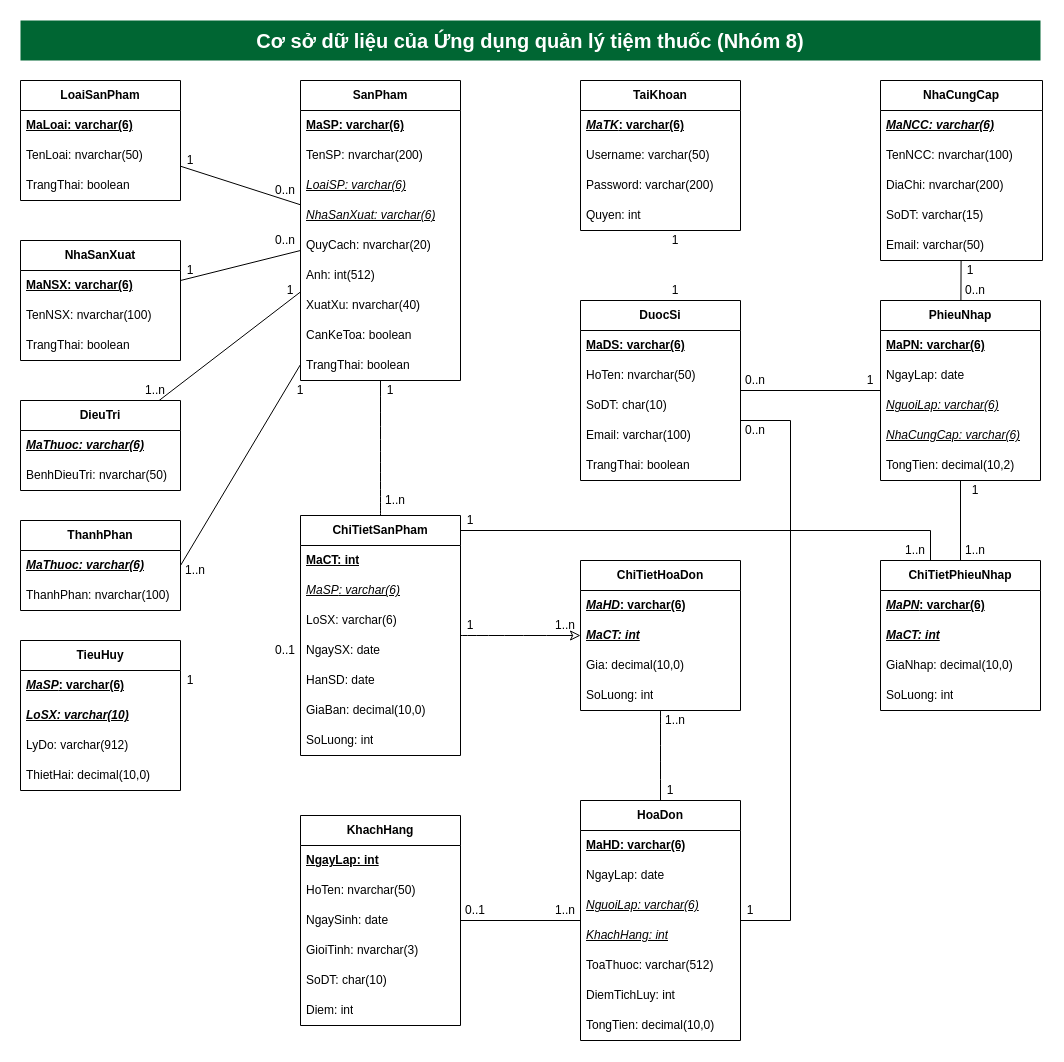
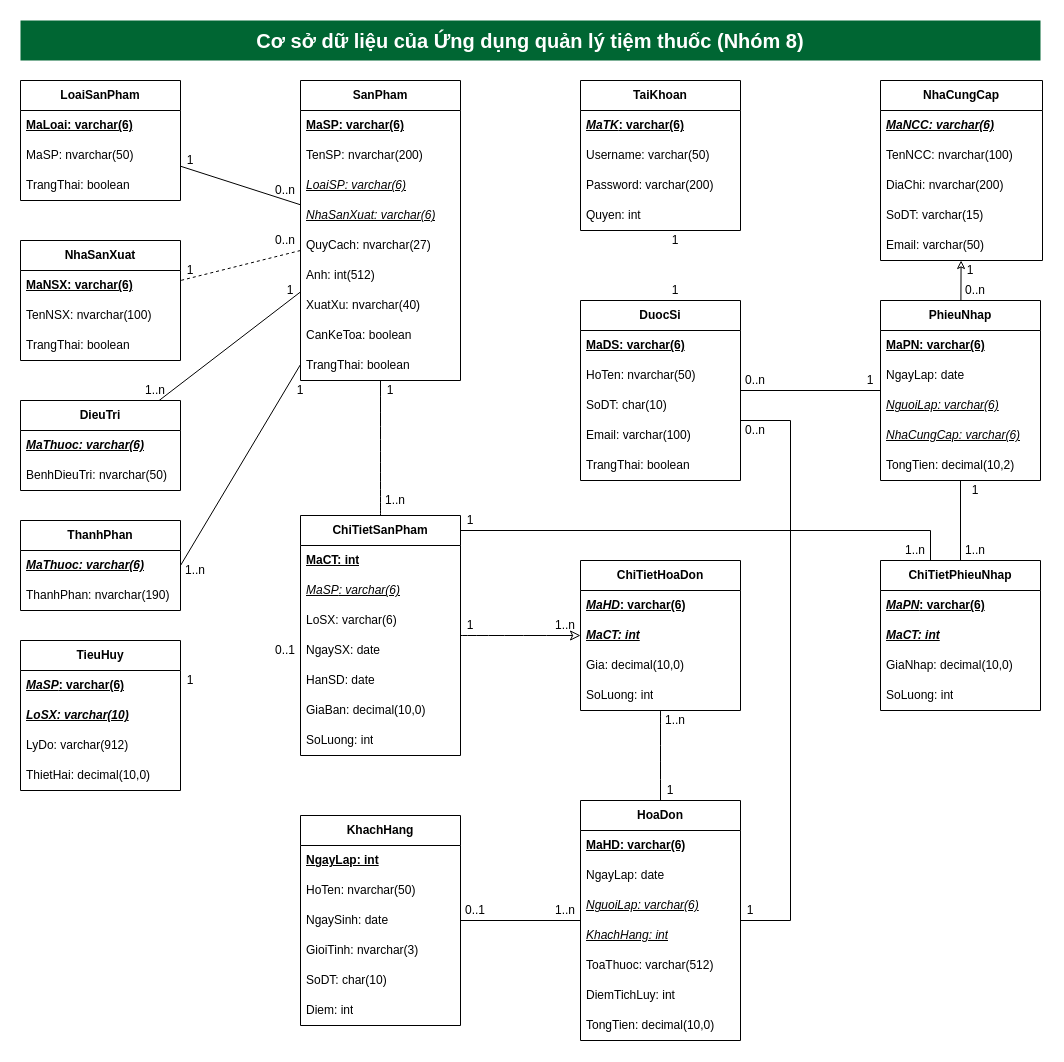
node "TenLoai: nvarchar(50)": label "TenLoai: nvarchar(50)" -> "MaSP: nvarchar(50)"
node "QuyCach: nvarchar(20)": label "QuyCach: nvarchar(20)" -> "QuyCach: nvarchar(27)"
edge "SanPham" -- "NhaSanXuat": style solid -> dashed
edge "NhaCungCap" -- "PhieuNhap": arrowhead none -> classic
node "ThanhPhan: nvarchar(100)": label "ThanhPhan: nvarchar(100)" -> "ThanhPhan: nvarchar(190)"
